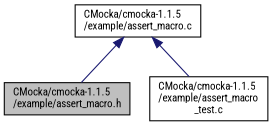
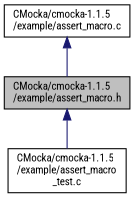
edge "CMocka/cmocka-1.1.5 /example/assert_macro _test.c" -> "CMocka/cmocka-1.1.5 /example/assert_macro.c": now "CMocka/cmocka-1.1.5 /example/assert_macro _test.c" -> "CMocka/cmocka-1.1.5 /example/assert_macro.h"
